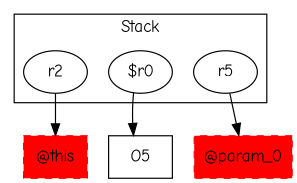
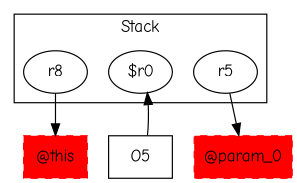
node "r2": label "r2" -> "r8"
edge "$r0" -> "O5": reversed
